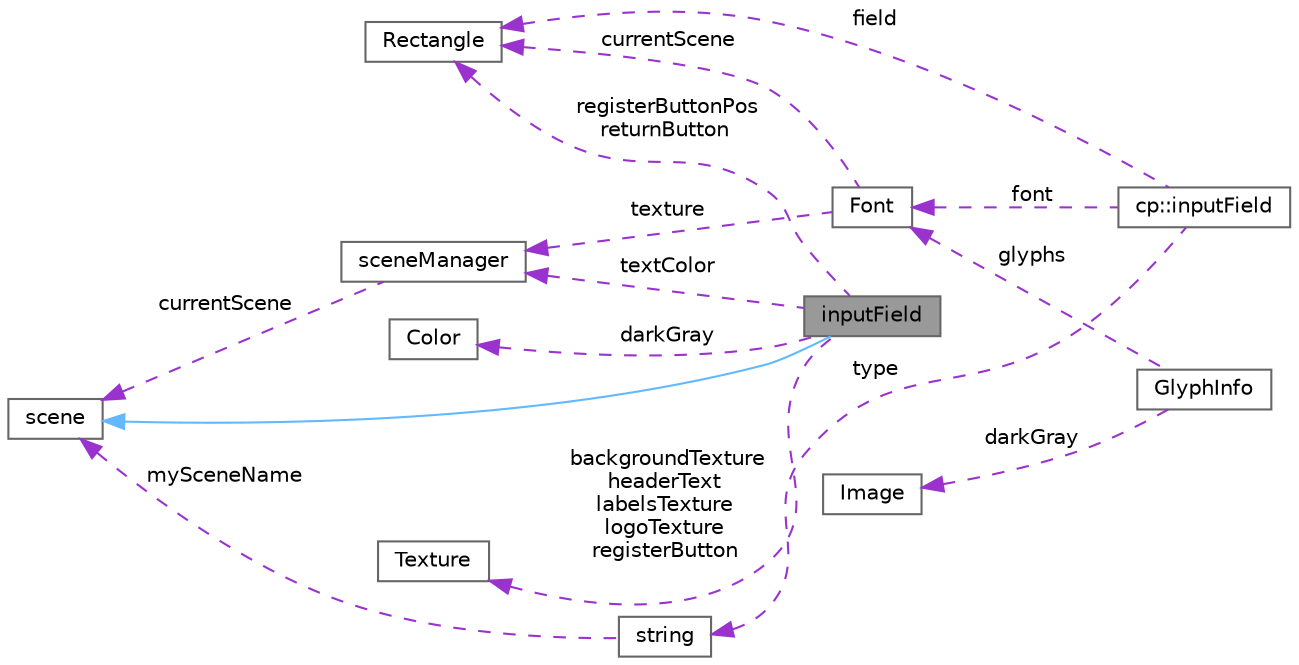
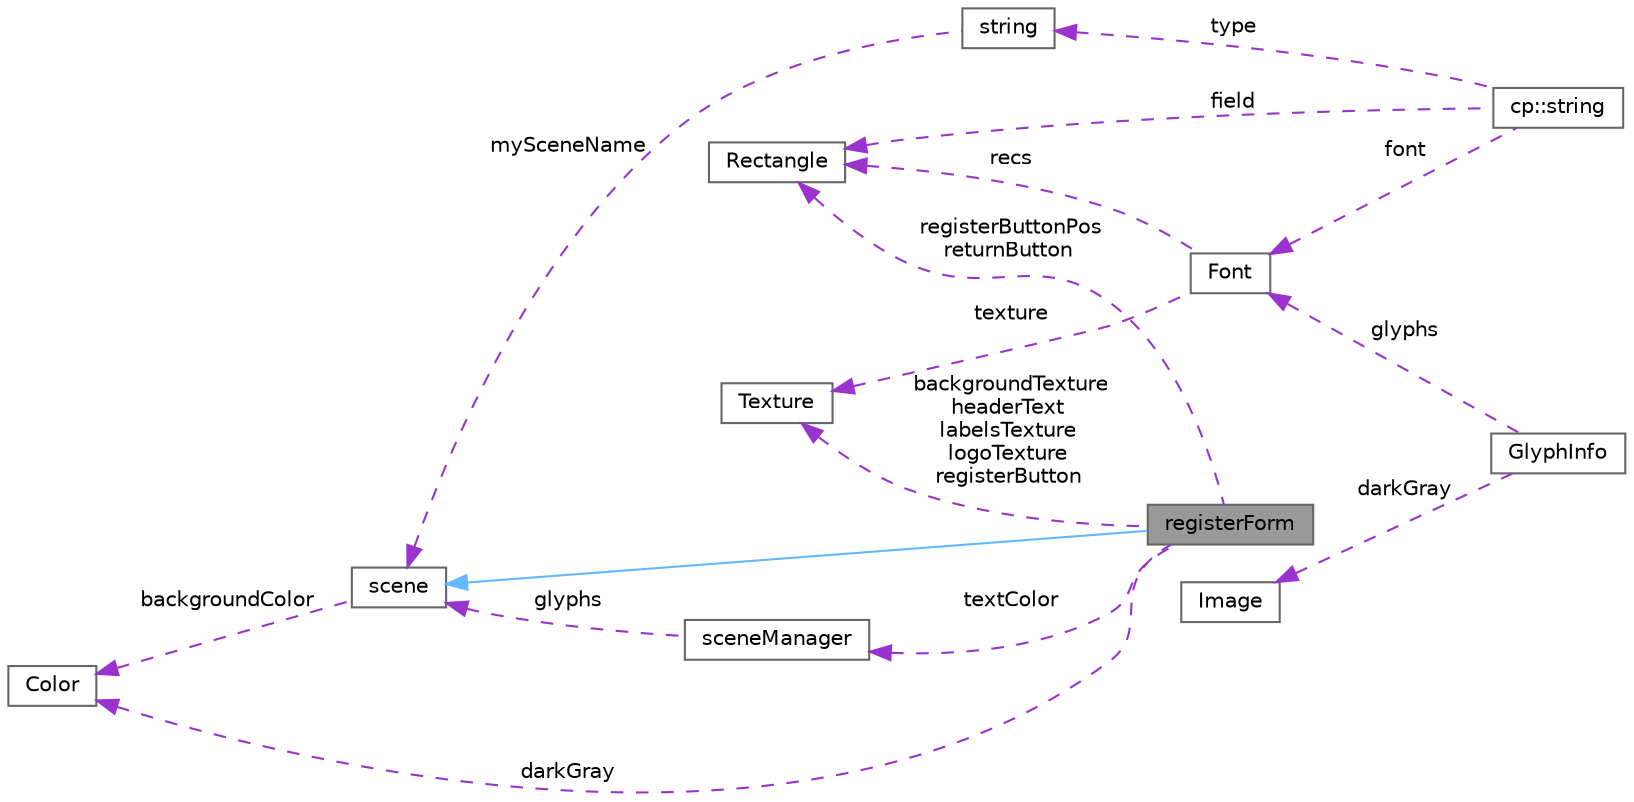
edge "Font" -> "Rectangle": label " currentScene" -> " recs"
node "cp::inputField": label "cp::inputField" -> "cp::string"
edge "Font" -> "sceneManager": now "Font" -> "Texture"
edge "sceneManager" -> "scene": label " currentScene" -> " glyphs"
node "inputField": label "inputField" -> "registerForm"
edge "scene" -> "Color": added, label "backgroundColor"
